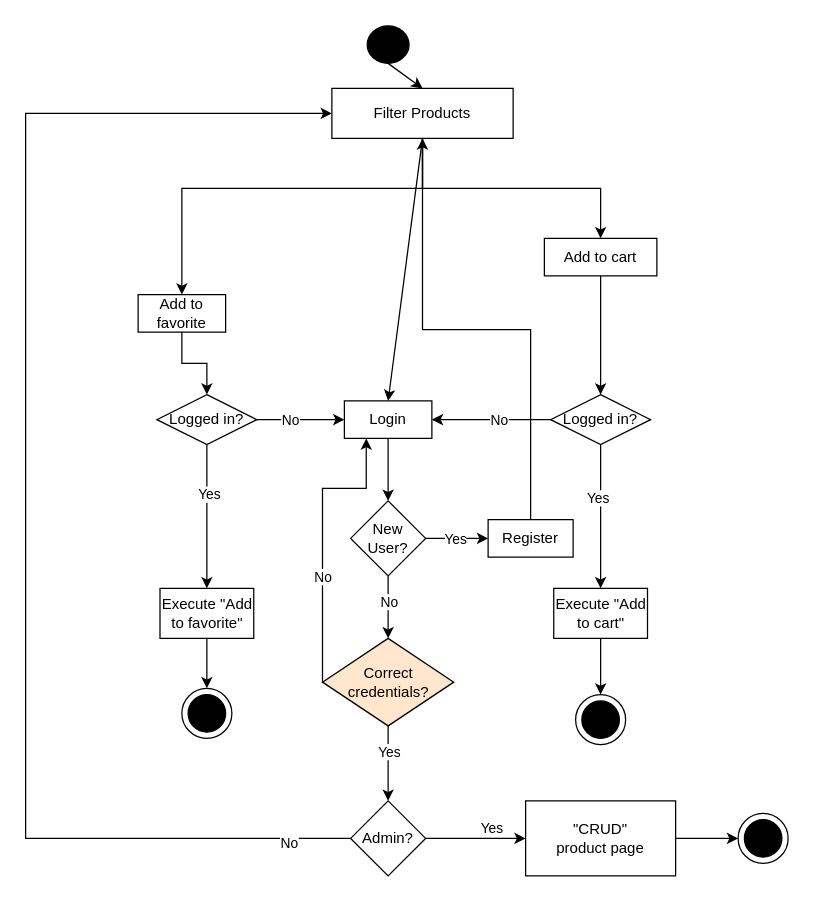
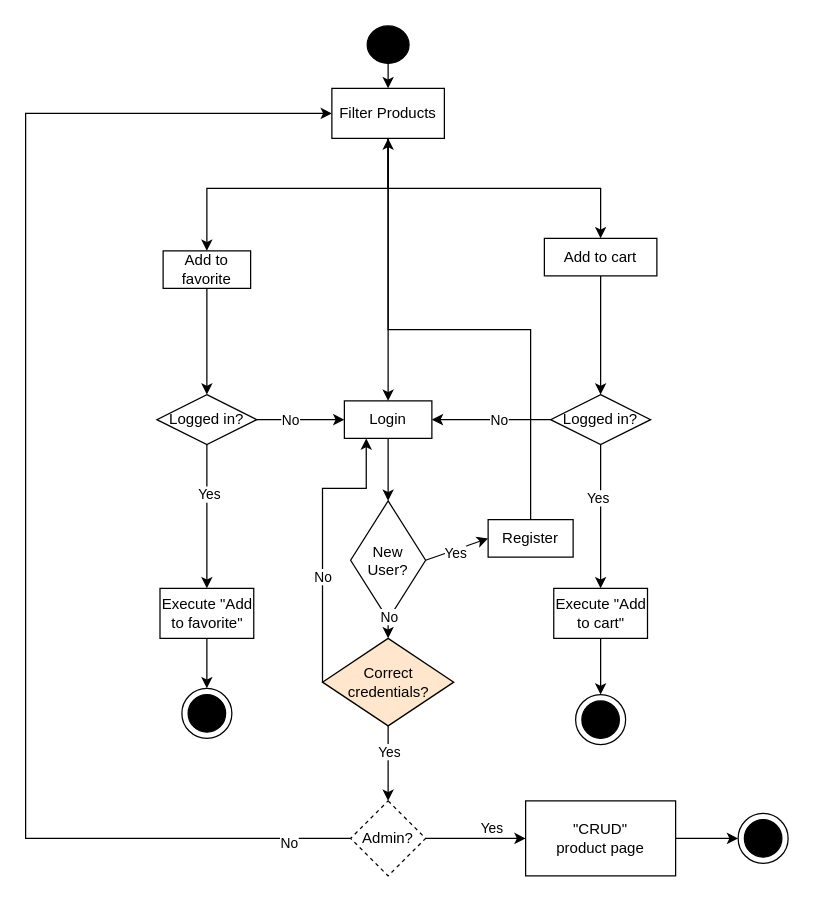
node "Filter Products": size 181x50 -> 113x50
node "Add to favorite": moved (182, 313) -> (207, 269)
node "New User?": size 75x75 -> 75x119
node "Admin?": style solid -> dashed
